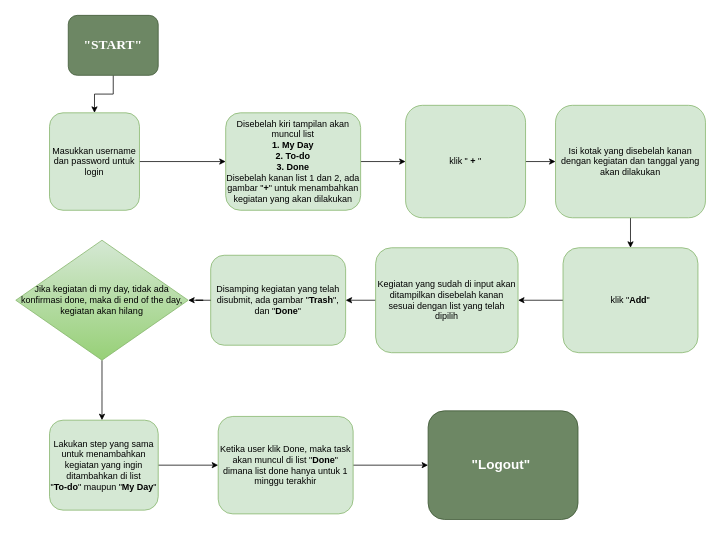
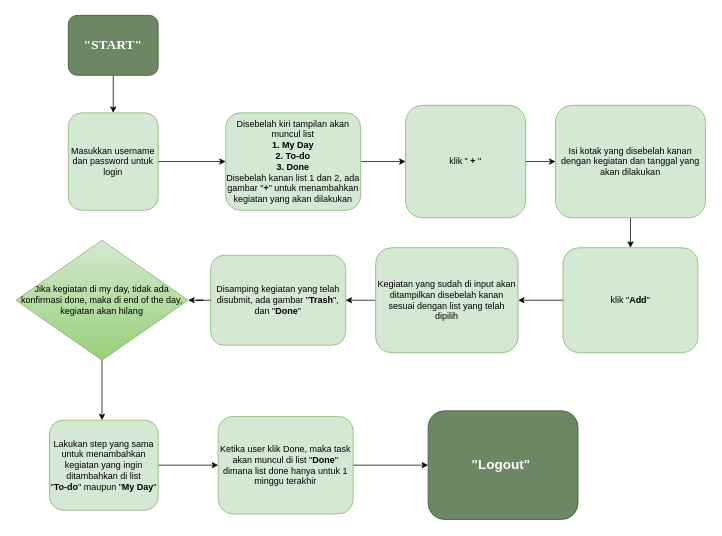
node "Masukkan username dan password untuk login": moved (94, 162) -> (113, 162)
